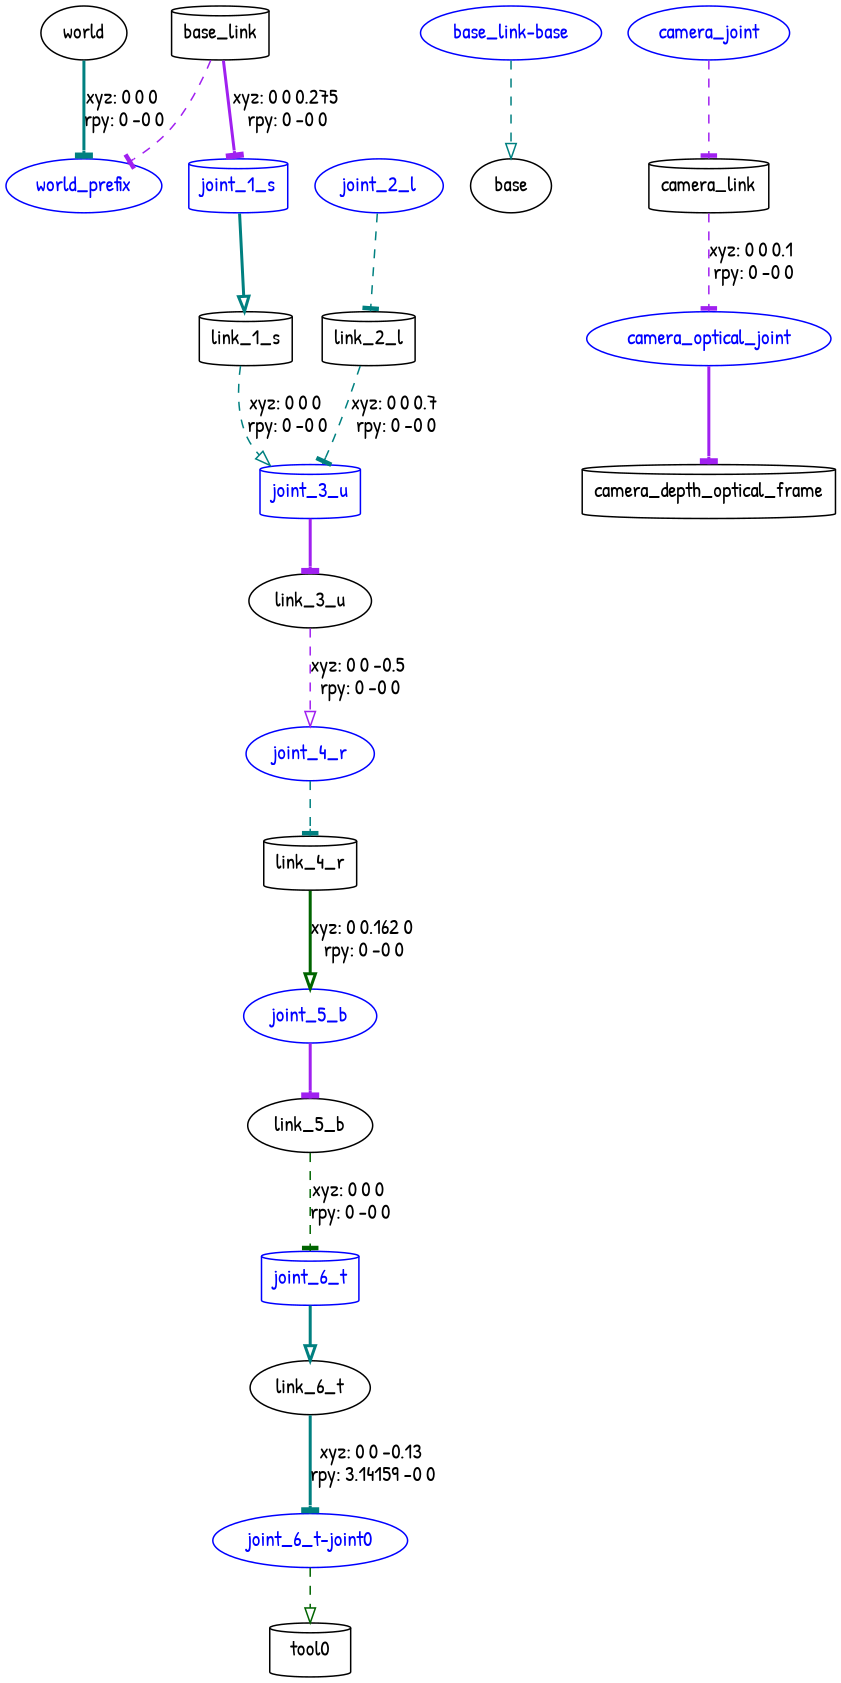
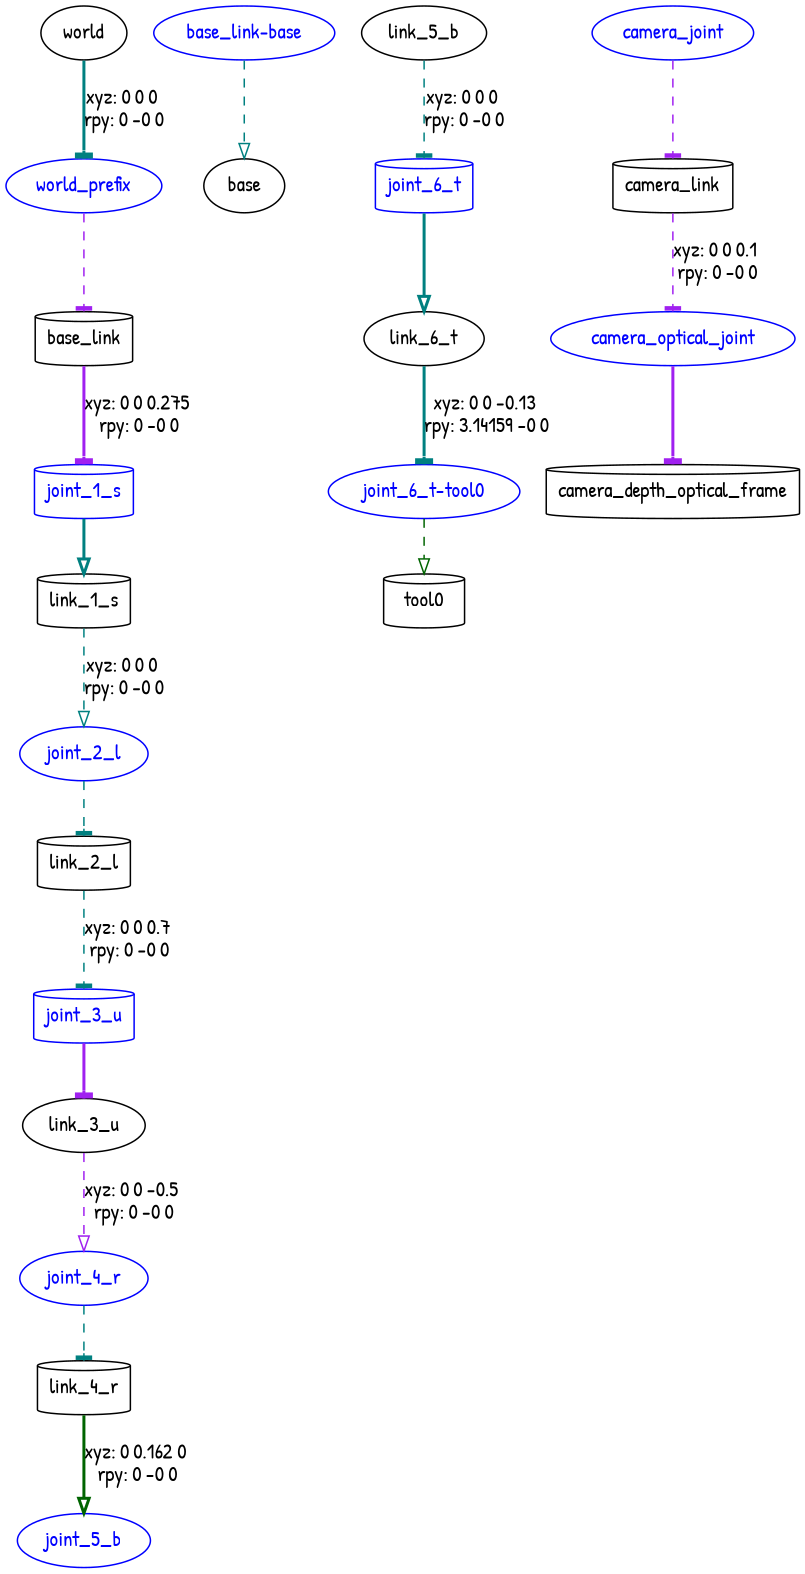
edge "base_link" -> "world_prefix": reversed
edge "link_1_s" -> "joint_3_u": now "link_1_s" -> "joint_2_l"
edge "joint_5_b" -> "link_5_b": removed
edge "link_5_b" -> "joint_6_t": color darkgreen -> teal
node "joint_6_t-joint0": label "joint_6_t-joint0" -> "joint_6_t-tool0"
